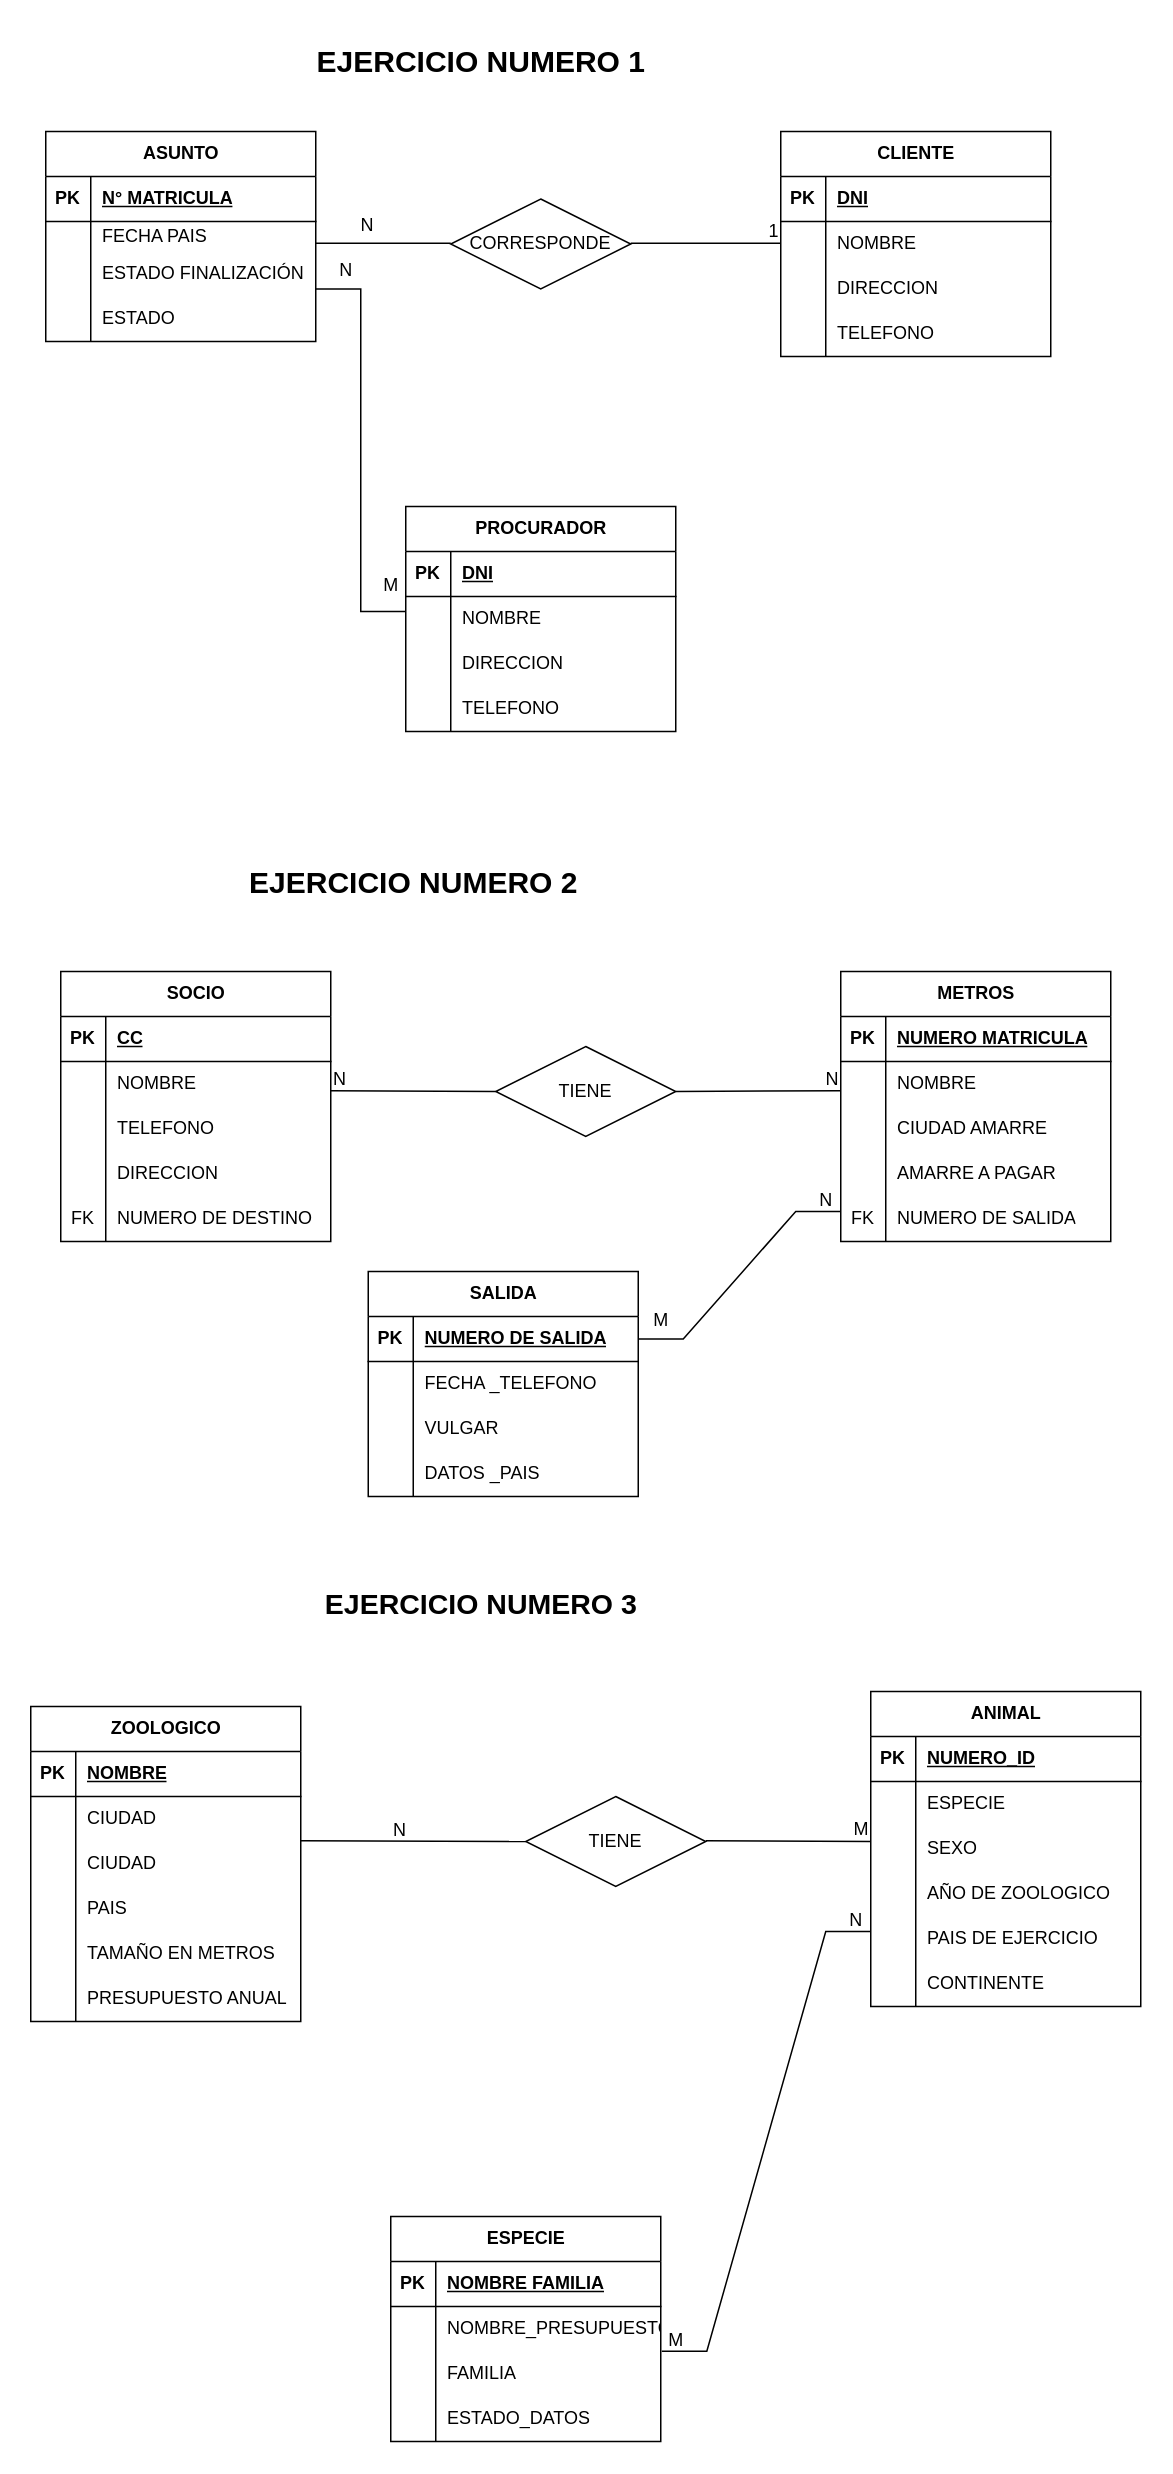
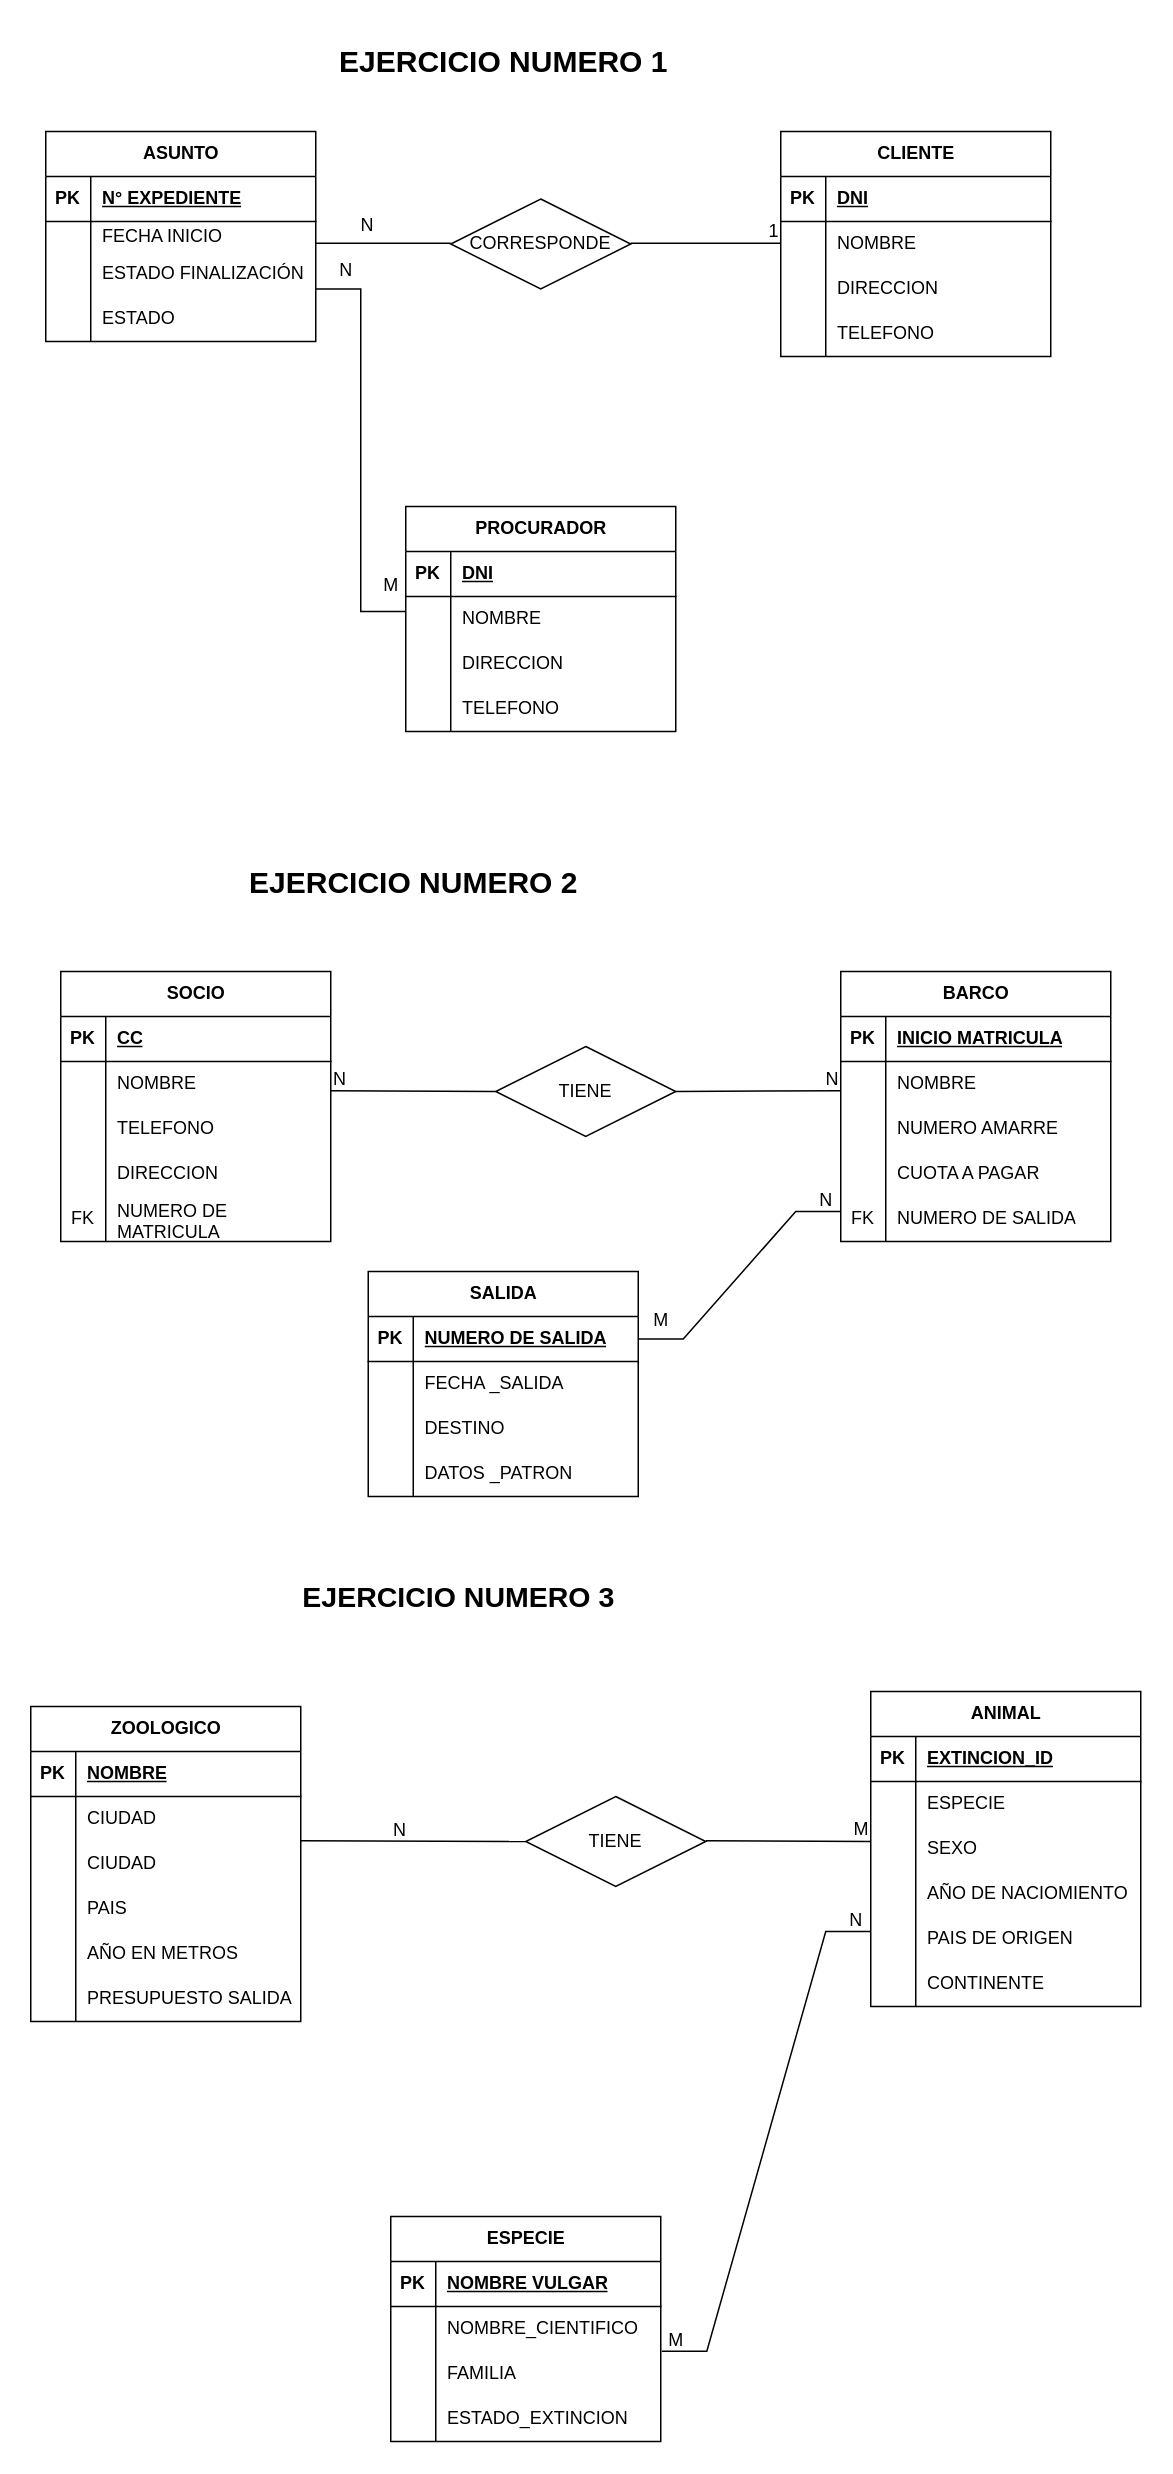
node "EJERCICIO NUMERO 1": moved (481, 61) -> (503, 61)
node "N° MATRICULA": label "N° MATRICULA" -> "N° EXPEDIENTE"
node "FECHA PAIS": label "FECHA PAIS" -> "FECHA INICIO"
node "METROS": label "METROS" -> "BARCO"
node "NUMERO MATRICULA": label "NUMERO MATRICULA" -> "INICIO MATRICULA"
node "CIUDAD AMARRE": label "CIUDAD AMARRE" -> "NUMERO AMARRE"
node "AMARRE A PAGAR": label "AMARRE A PAGAR" -> "CUOTA A PAGAR"
node "NUMERO DE DESTINO": label "NUMERO DE DESTINO" -> "NUMERO DE MATRICULA"
node "FECHA _TELEFONO": label "FECHA _TELEFONO" -> "FECHA _SALIDA"
node "VULGAR": label "VULGAR" -> "DESTINO"
node "DATOS _PAIS": label "DATOS _PAIS" -> "DATOS _PATRON"
node "EJERCICIO NUMERO 3": moved (481, 1606) -> (458, 1598)
node "NUMERO_ID": label "NUMERO_ID" -> "EXTINCION_ID"
node "AÑO DE ZOOLOGICO": label "AÑO DE ZOOLOGICO" -> "AÑO DE NACIOMIENTO"
node "PAIS DE EJERCICIO": label "PAIS DE EJERCICIO" -> "PAIS DE ORIGEN"
node "TAMAÑO EN METROS": label "TAMAÑO EN METROS" -> "AÑO EN METROS"
node "PRESUPUESTO ANUAL": label "PRESUPUESTO ANUAL" -> "PRESUPUESTO SALIDA"
node "NOMBRE FAMILIA": label "NOMBRE FAMILIA" -> "NOMBRE VULGAR"
node "NOMBRE_PRESUPUESTO": label "NOMBRE_PRESUPUESTO" -> "NOMBRE_CIENTIFICO"
node "ESTADO_DATOS": label "ESTADO_DATOS" -> "ESTADO_EXTINCION"
